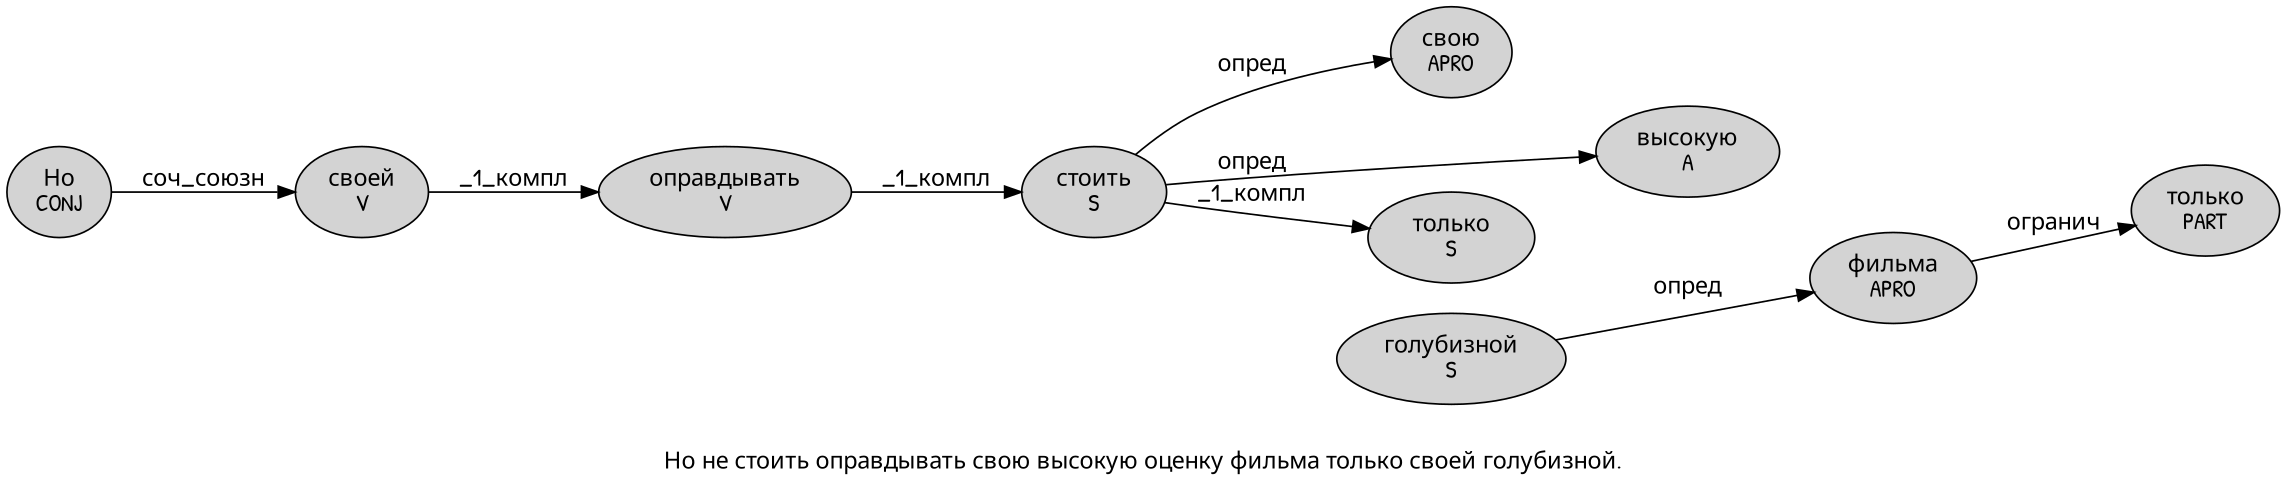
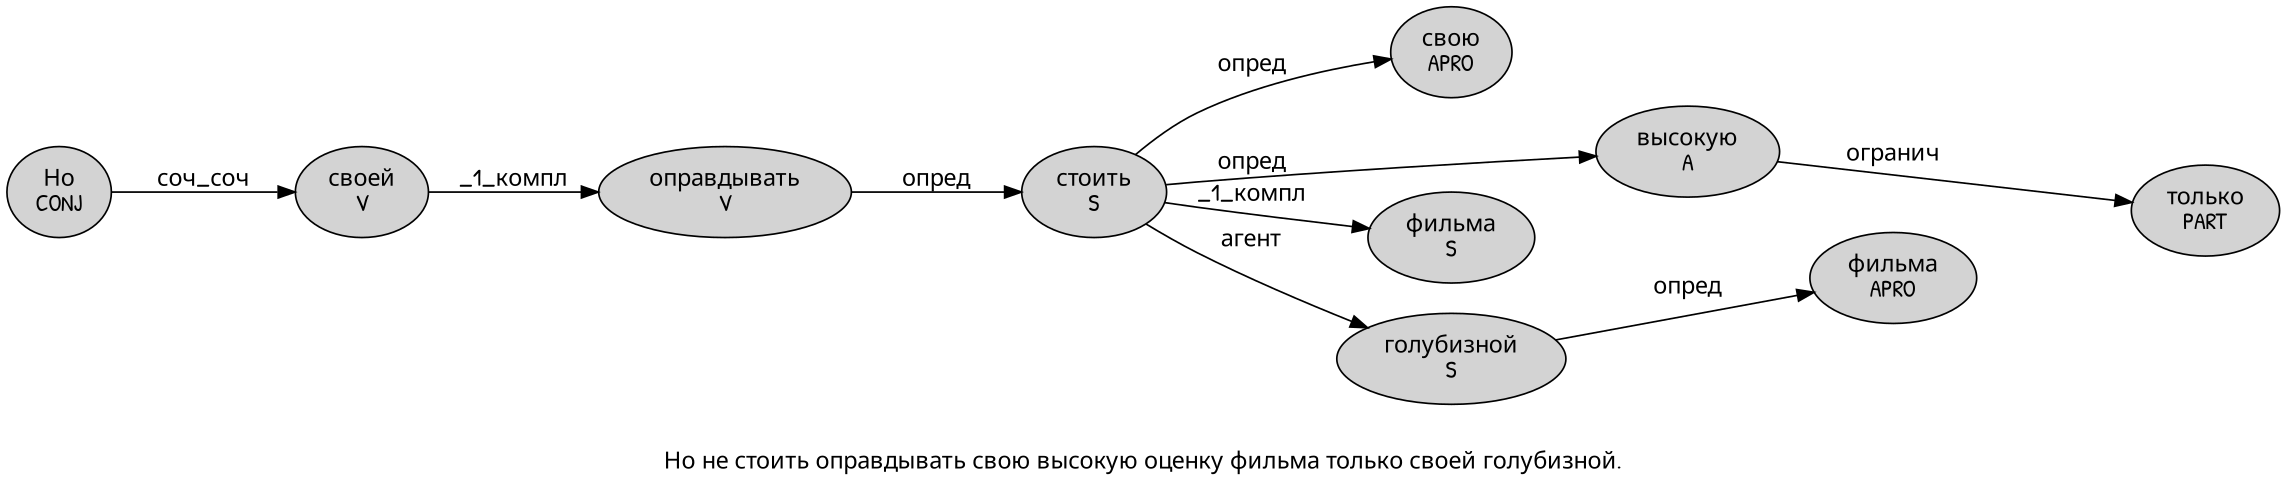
edge "Но CONJ" -> "своей V": label "соч_союзн" -> "соч_соч"
edge "оправдывать V" -> "стоить S": label "_1_компл" -> "опред"
node "только S": label "только S" -> "фильма S"
edge "фильма APRO" -> "только PART": now "высокую A" -> "только PART"
edge "стоить S" -> "голубизной S": added, label "агент"
